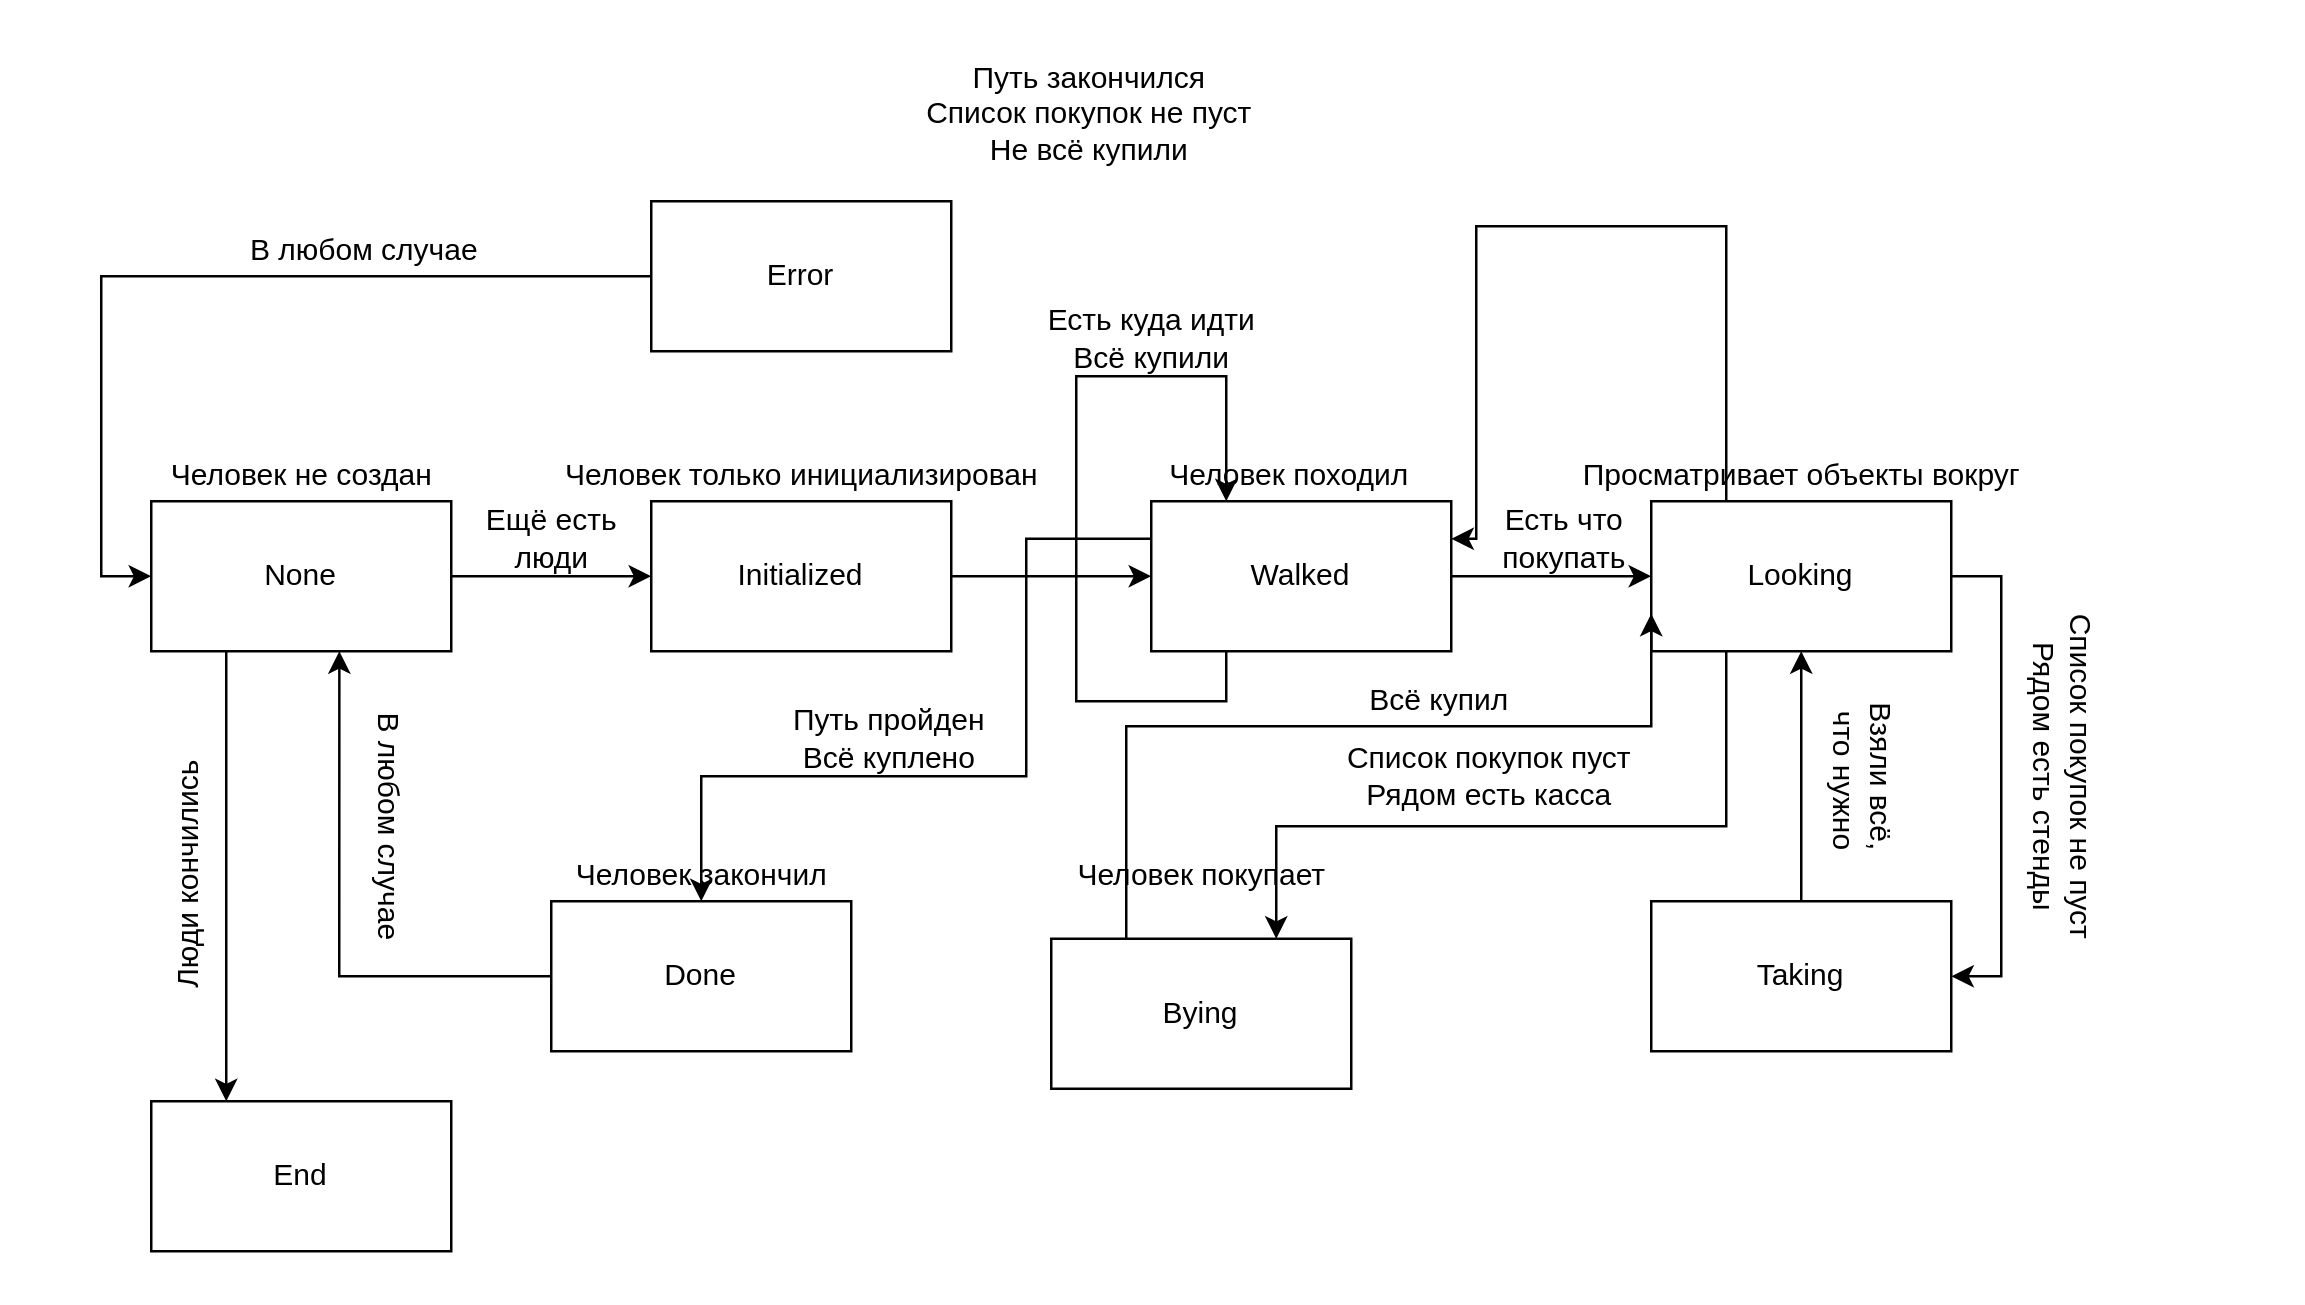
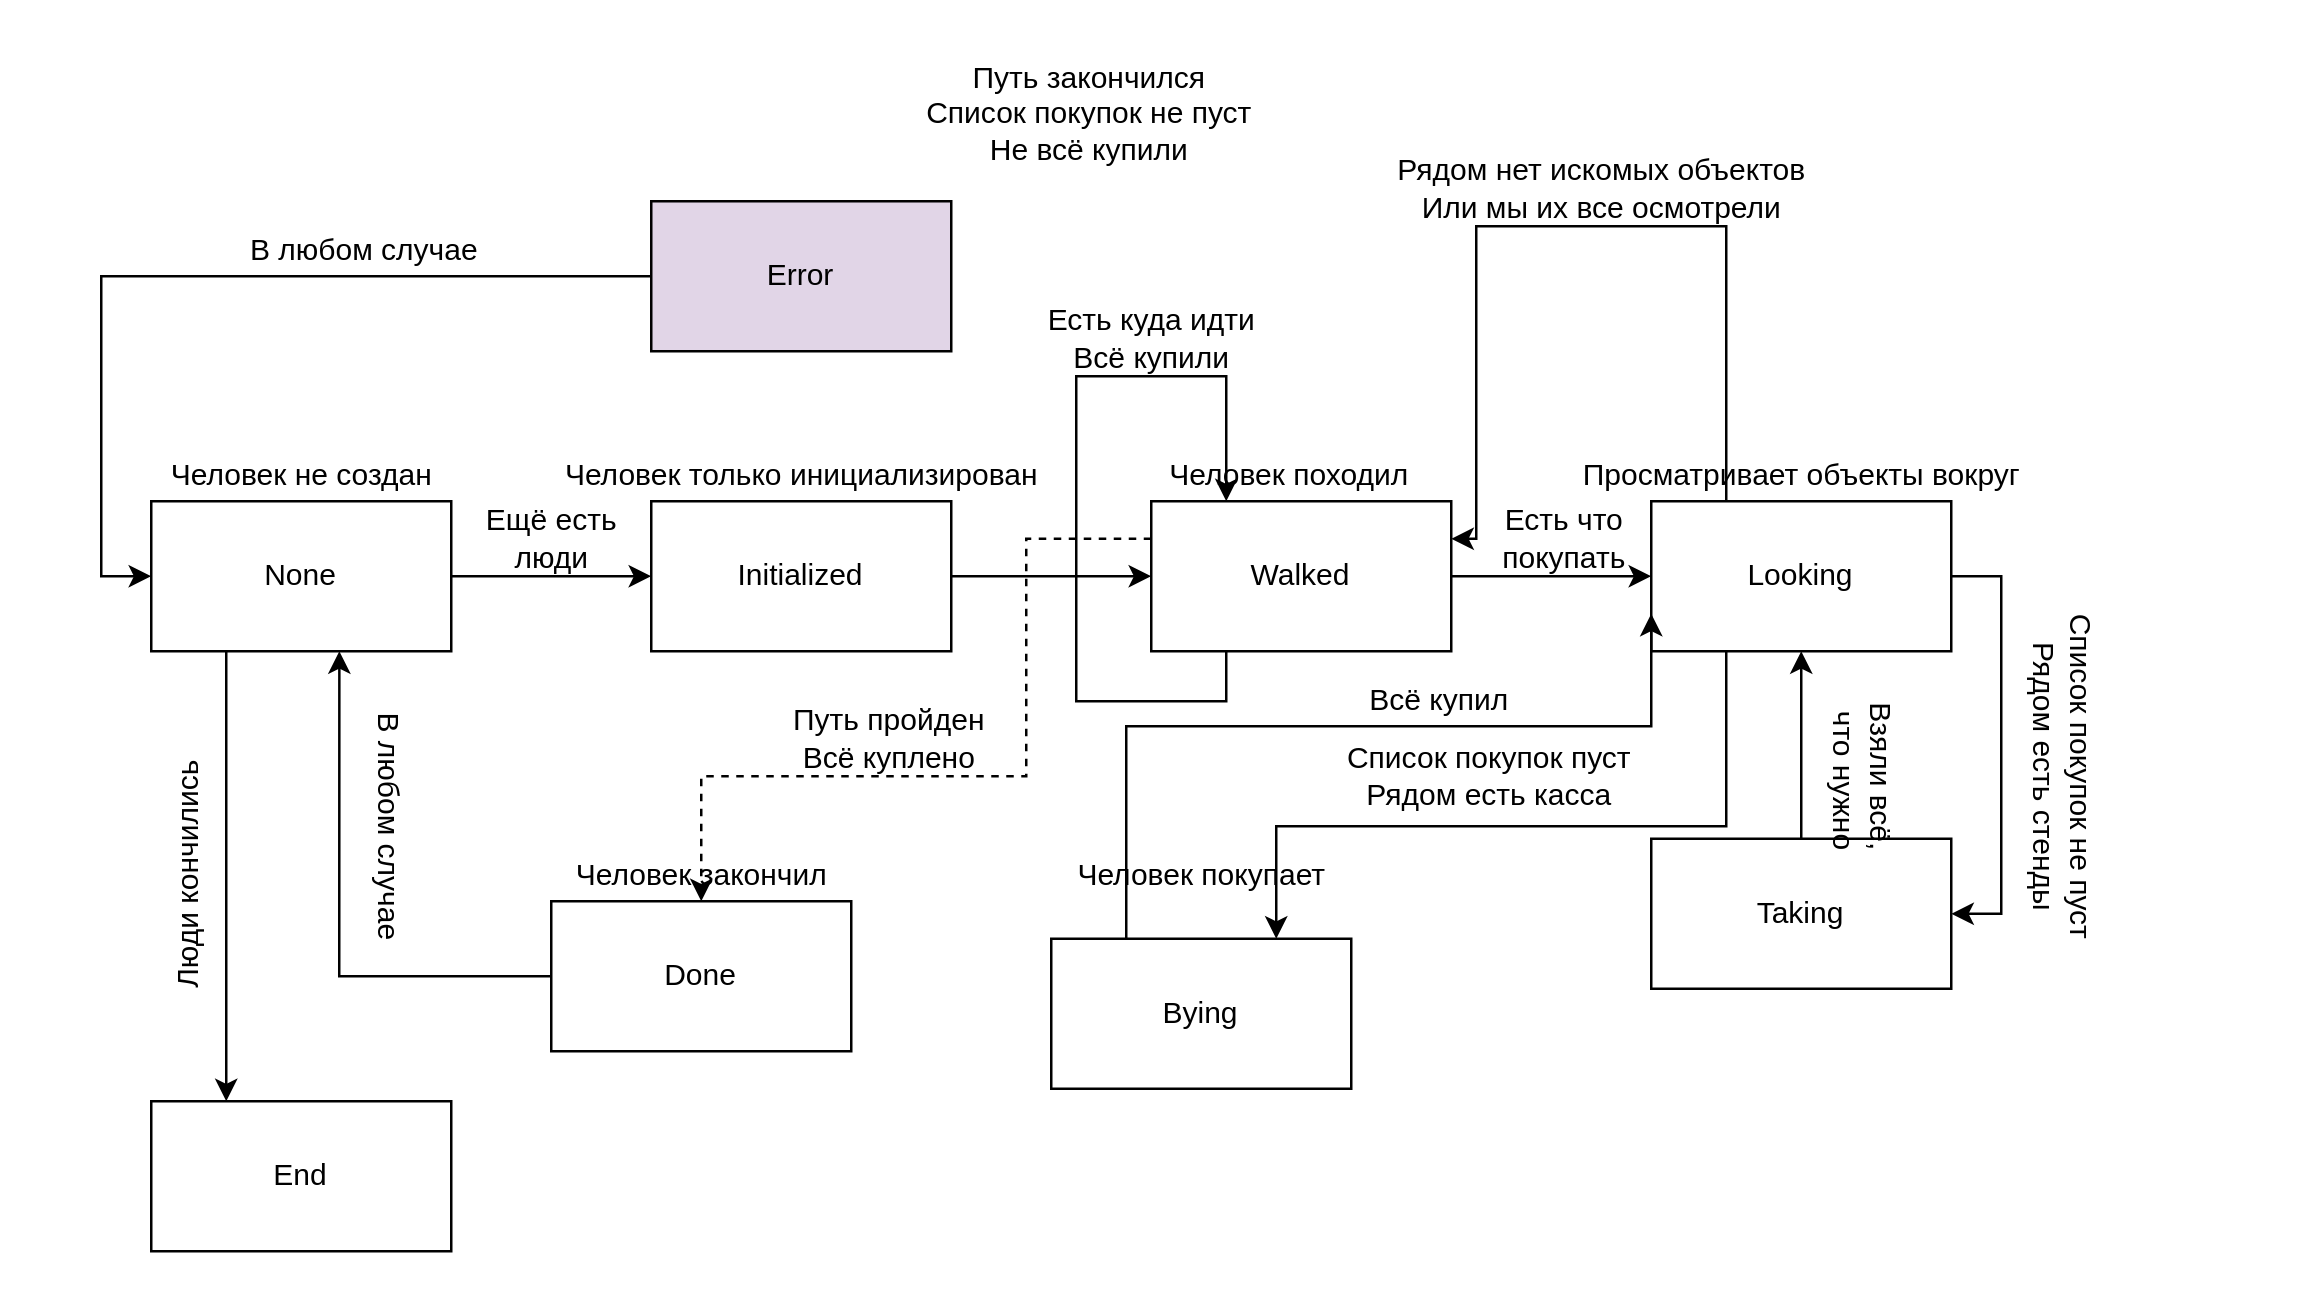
node "Рядом нет искомых объектов Или мы их все осмотрели": added
node "Error": fillcolor #ffffff -> #e1d5e7
edge "Walked" -> "Done": style solid -> dashed
node "Taking": moved (1801, 976) -> (1801, 914)
